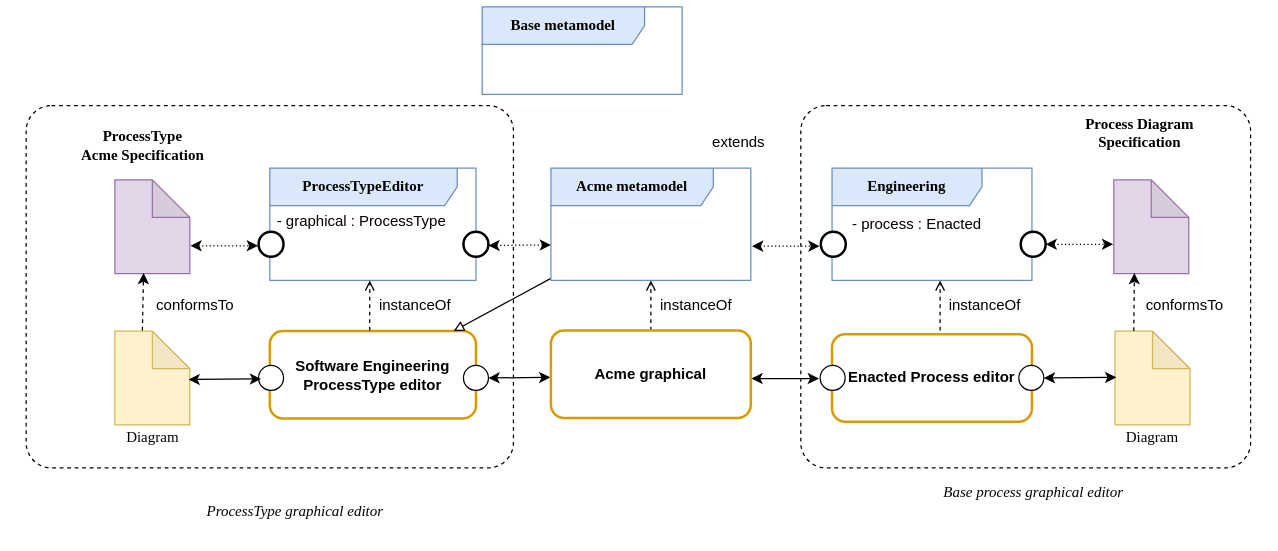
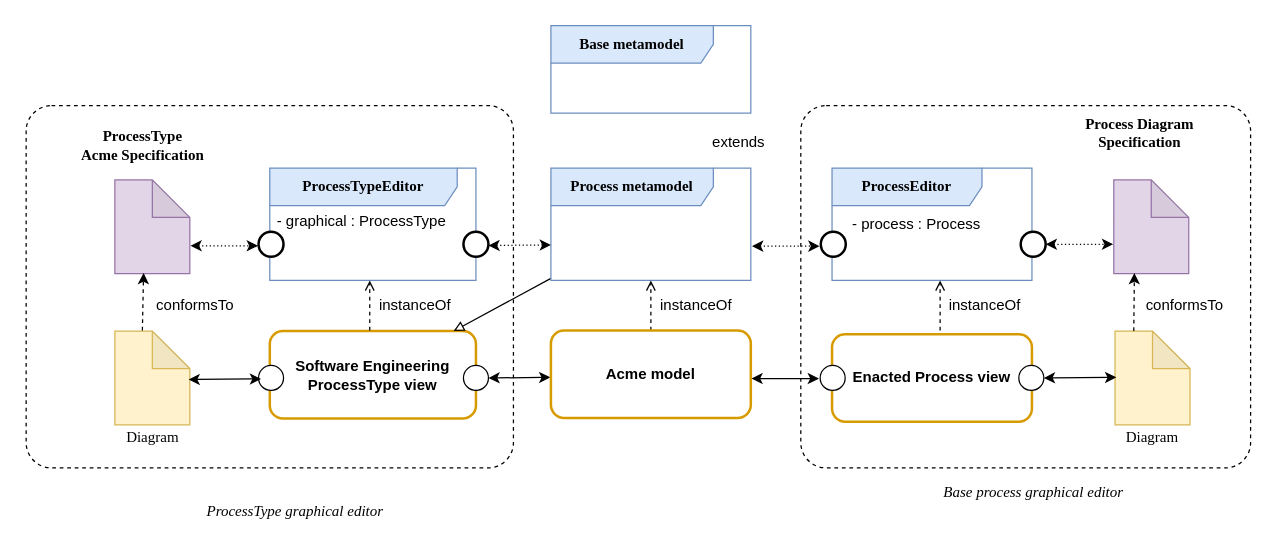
node "Base metamodel": moved (582, 51) -> (651, 69)
node "Acme metamodel": label "Acme metamodel" -> "Process metamodel"
node "Engineering": label "Engineering" -> "ProcessEditor"
node "- process : Enacted": label "- process : Enacted" -> "- process : Process"
node "Acme graphical": label "Acme graphical" -> "Acme model"
node "Software Engineering ProcessType editor": label "Software Engineering ProcessType editor" -> "Software Engineering ProcessType view"
node "Enacted Process editor": label "Enacted Process editor" -> "Enacted Process view"
